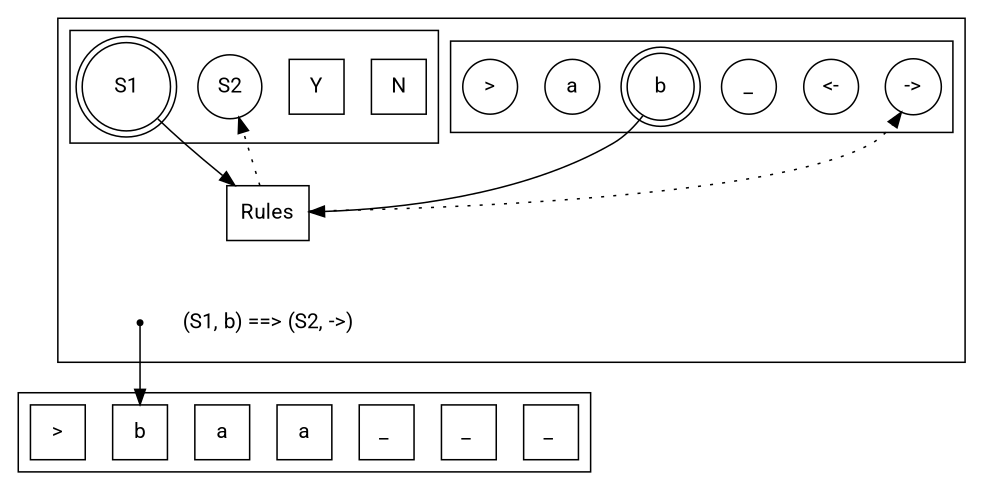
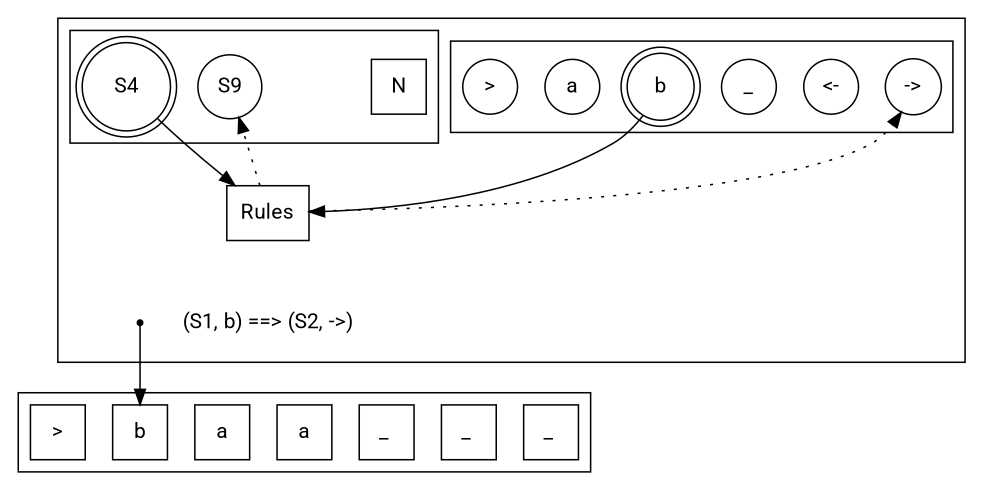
node "S1": label "S1" -> "S4"
node "S2": label "S2" -> "S9"
node "Y": removed
